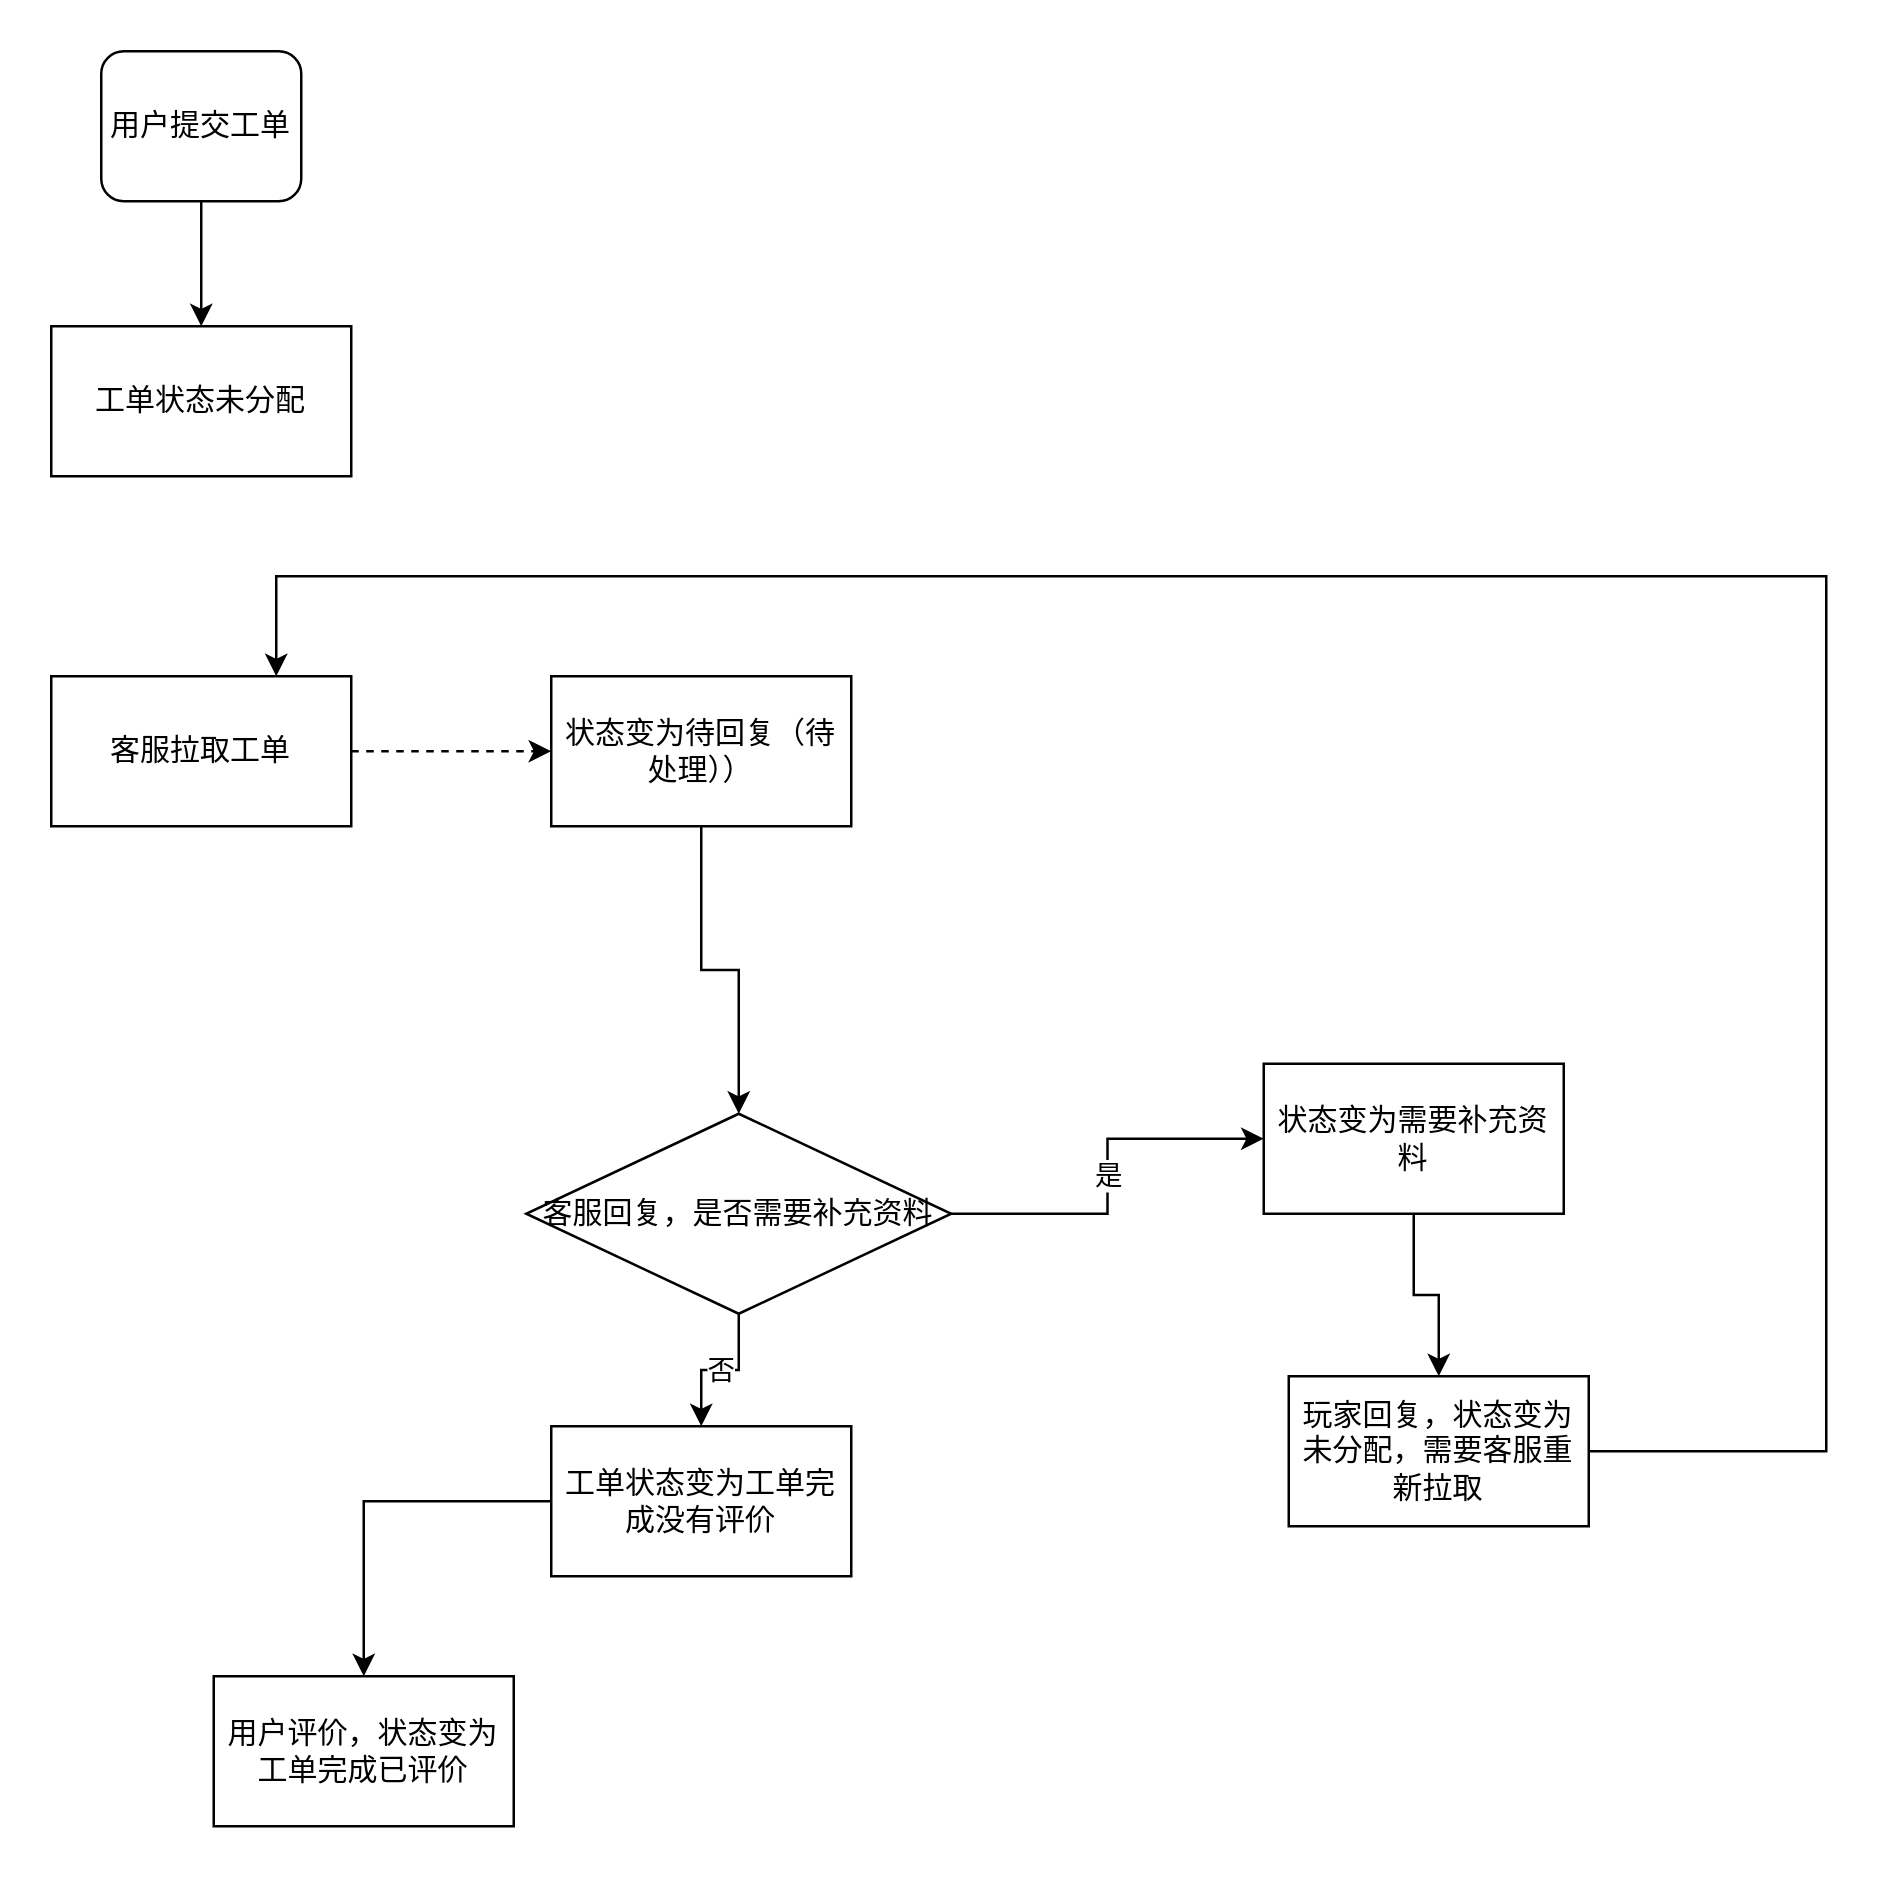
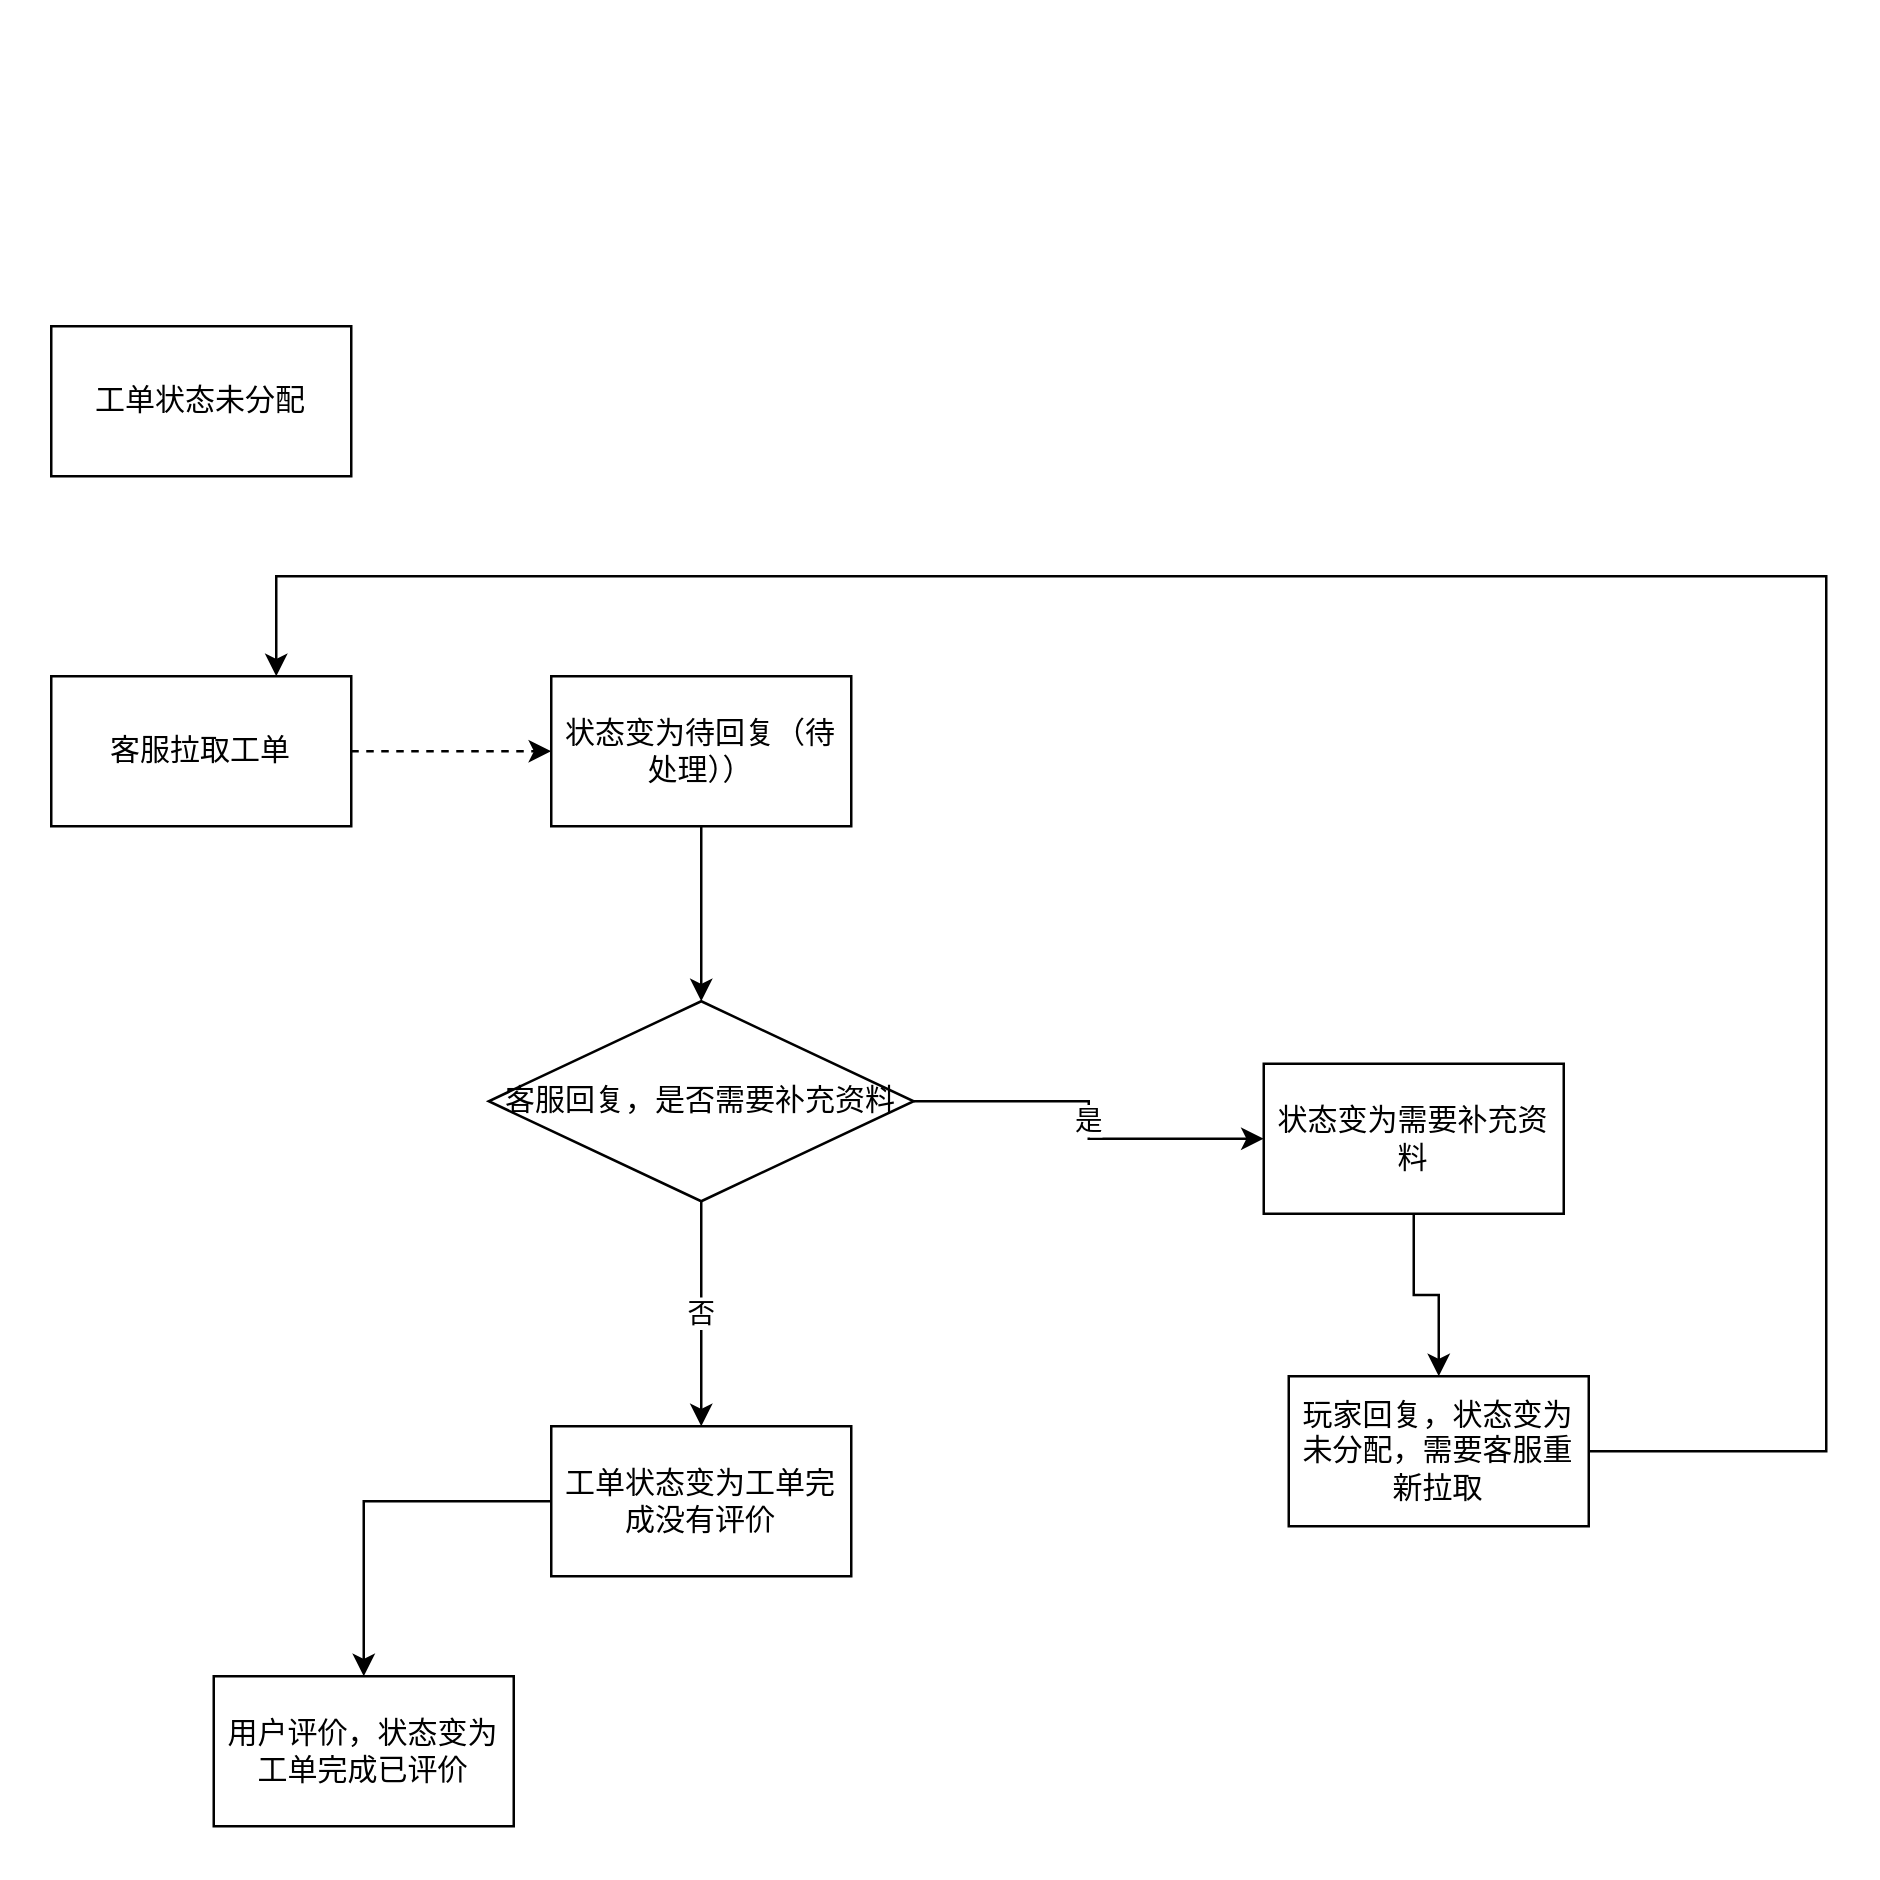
node "用户提交工单": removed
edge "用户提交工单" -> "工单状态未分配": removed
node "客服回复，是否需要补充资料": moved (739, 1214) -> (701, 1101)
